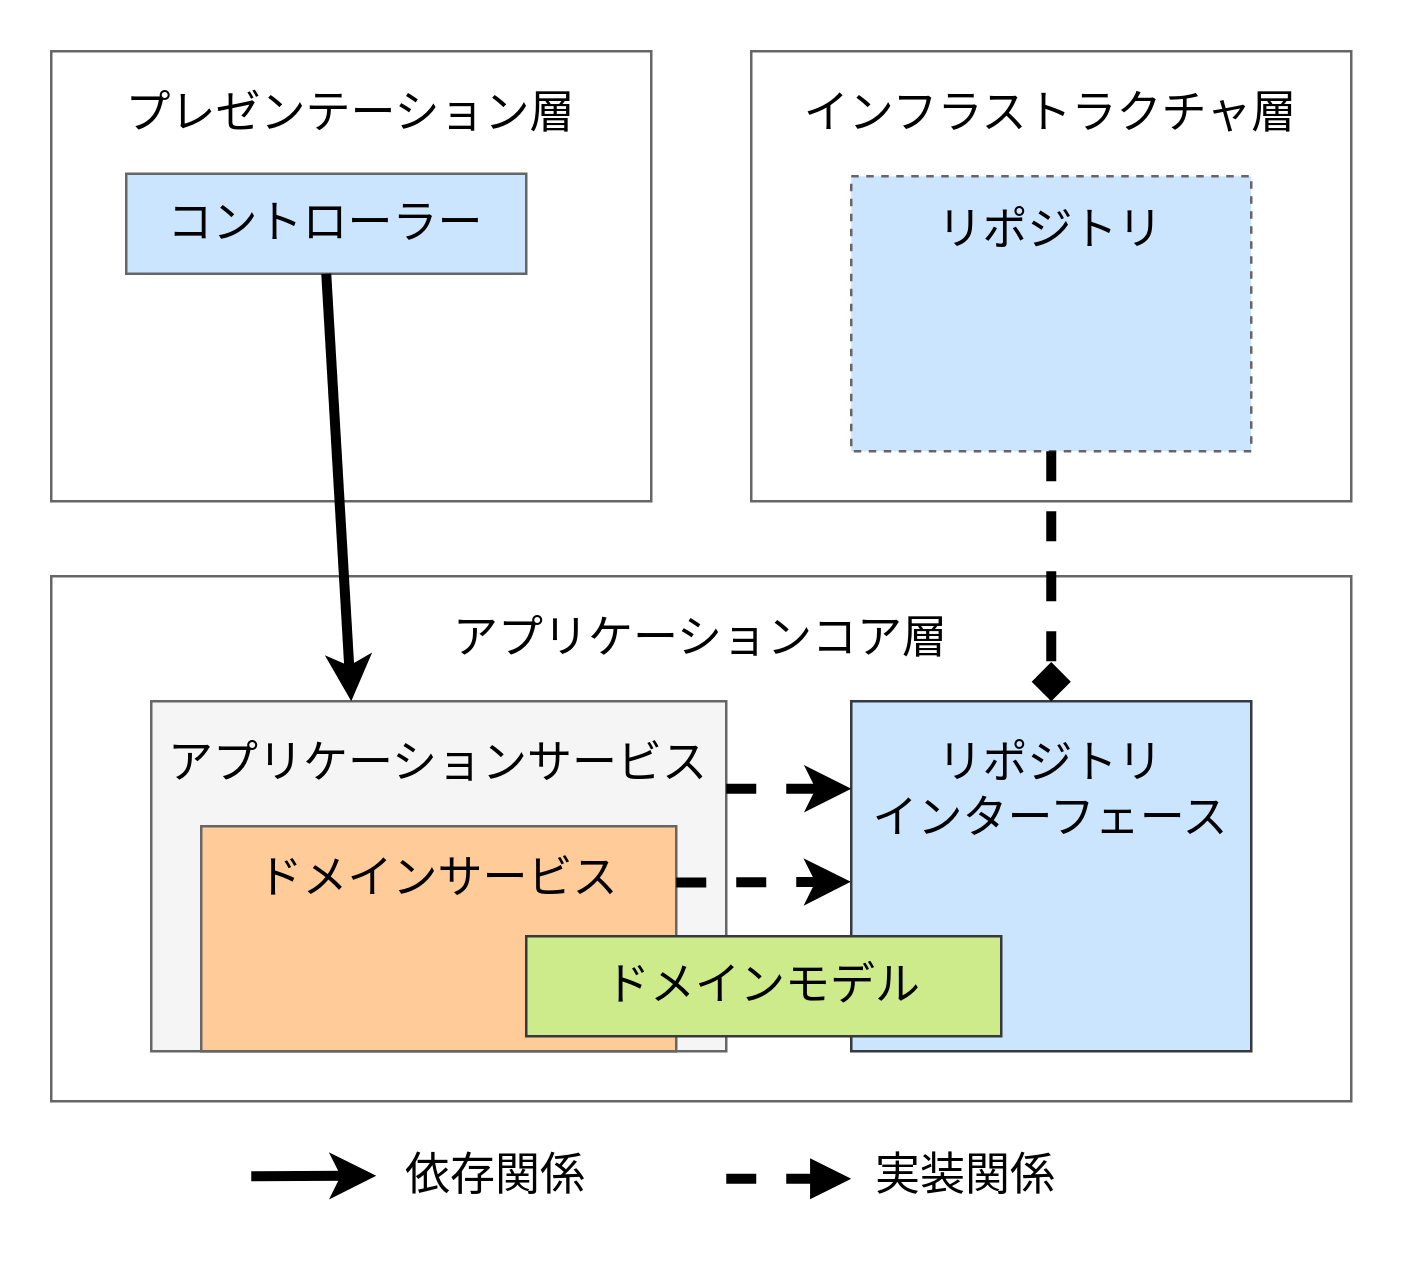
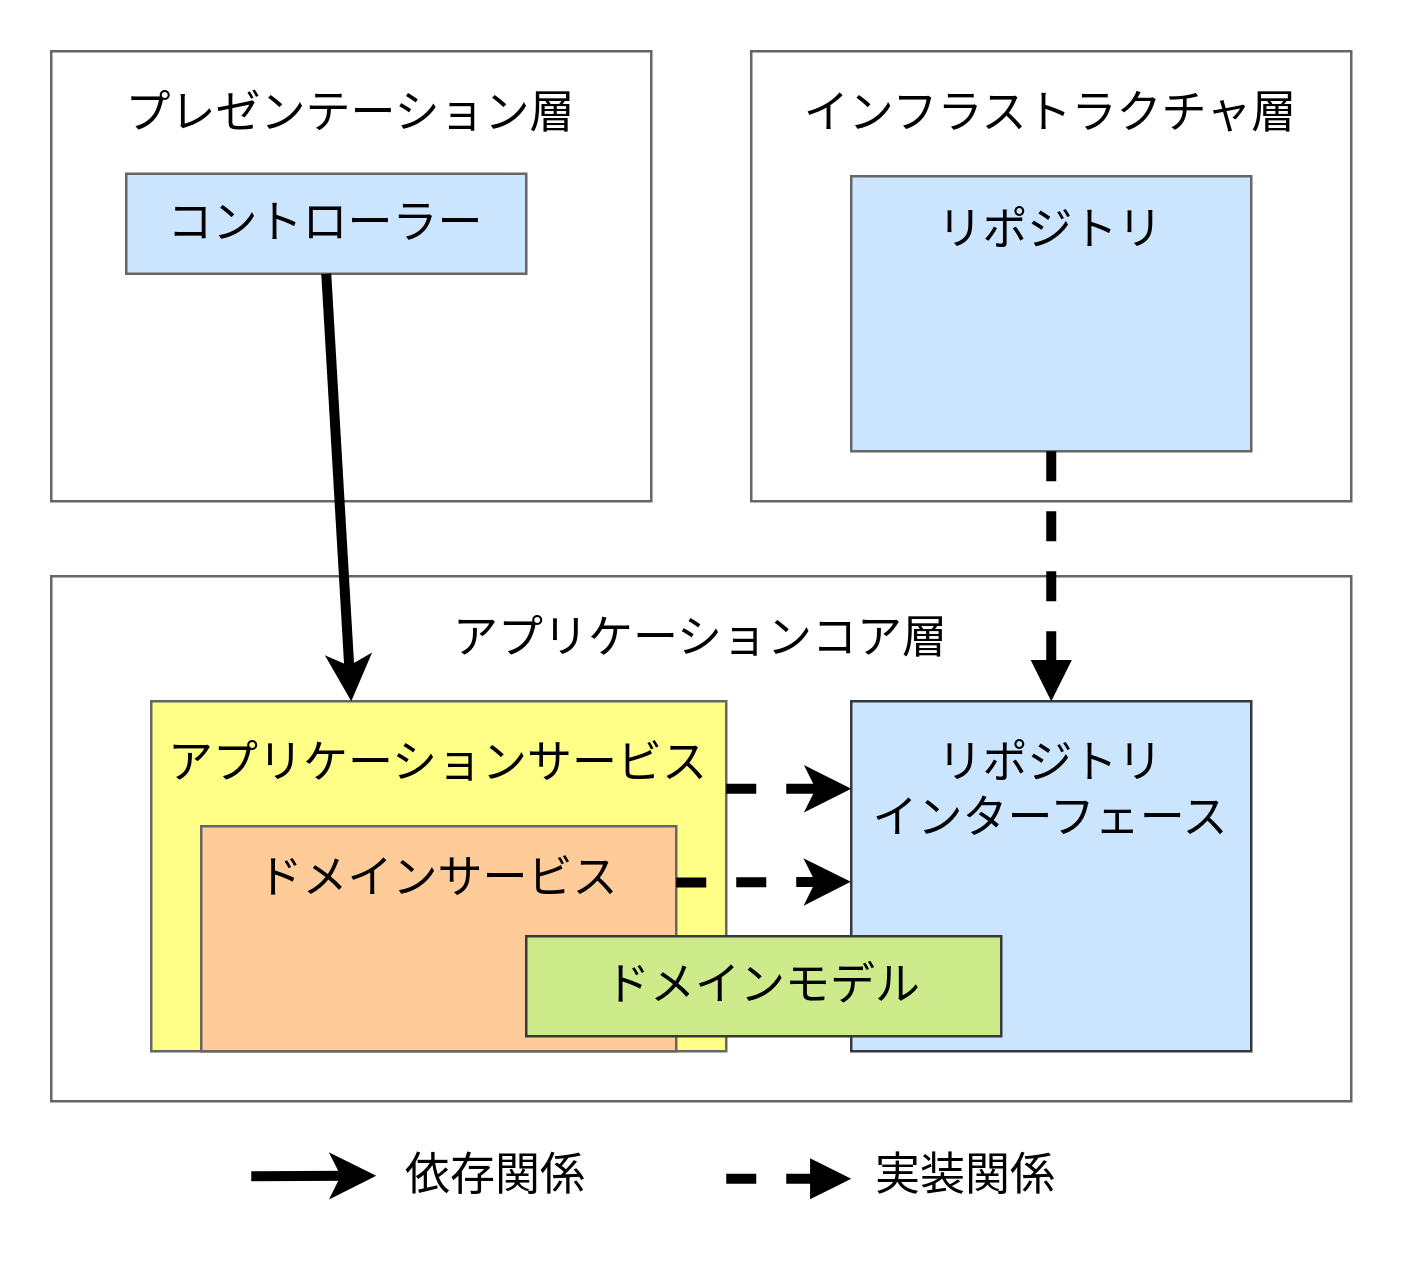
node "リポジトリ": style dashed -> solid
edge "リポジトリ" -> "リポジトリ インターフェース": arrowhead diamond -> block
node "アプリケーションサービス": fillcolor #f5f5f5 -> #ffff88
